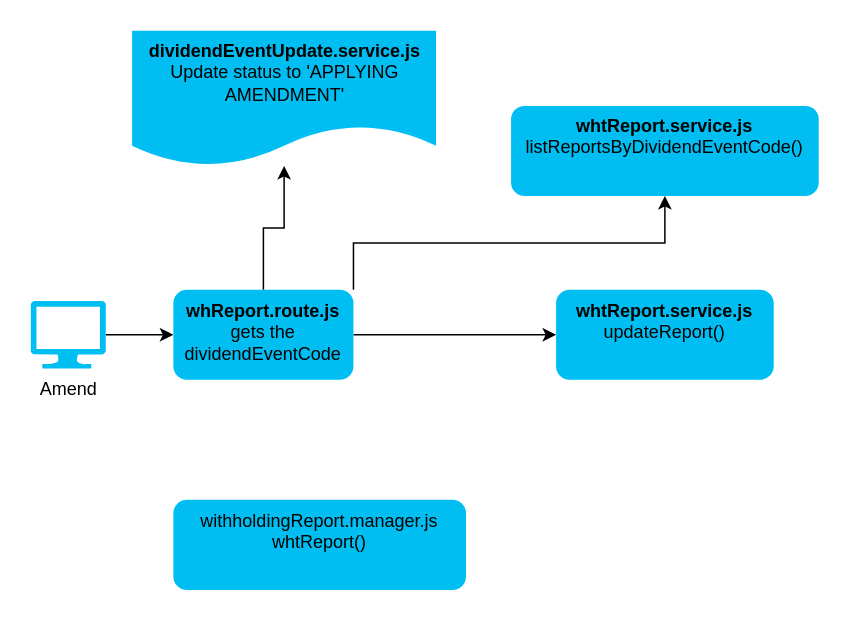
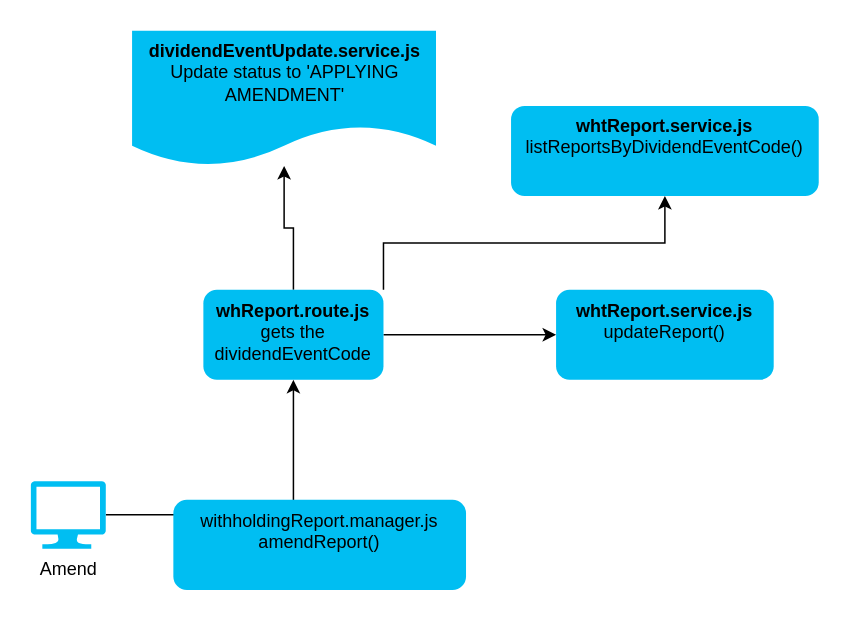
node "Amend": moved (68, 335) -> (68, 515)
node "whReport.route.js gets the dividendEventCode": moved (263, 335) -> (293, 335)
node "withholdingReport.manager.js whtReport()": label "withholdingReport.manager.js whtReport()" -> "withholdingReport.manager.js amendReport()"
